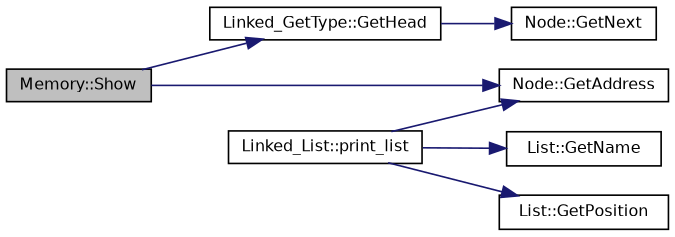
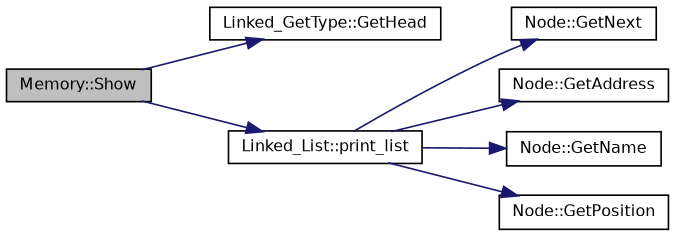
edge "Linked_GetType::GetHead" -> "Node::GetNext": now "Linked_List::print_list" -> "Node::GetNext"
edge "Memory::Show" -> "Node::GetAddress": now "Memory::Show" -> "Linked_List::print_list"
node "List::GetName": label "List::GetName" -> "Node::GetName"
node "List::GetPosition": label "List::GetPosition" -> "Node::GetPosition"
